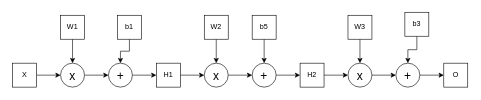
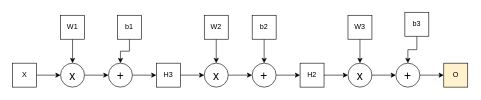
node "b5": label "b5" -> "b2"
node "H1": label "H1" -> "H3"
node "O": fillcolor #ffffff -> #fff2cc
